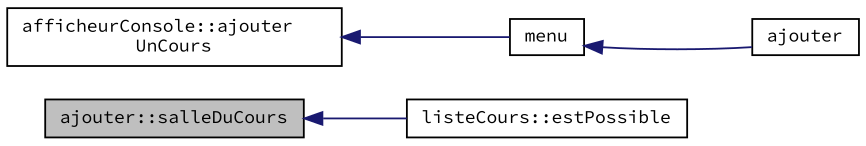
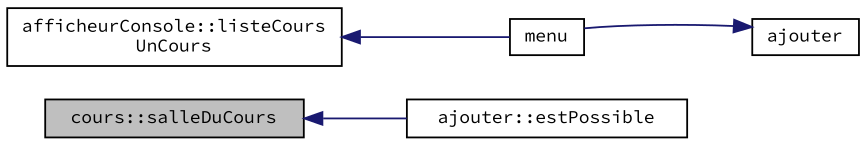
node "afficheurConsole::ajouter UnCours": label "afficheurConsole::ajouter UnCours" -> "afficheurConsole::listeCours UnCours"
edge "ajouter" -> "menu": reversed
node "ajouter::salleDuCours": label "ajouter::salleDuCours" -> "cours::salleDuCours"
node "listeCours::estPossible": label "listeCours::estPossible" -> "ajouter::estPossible"
